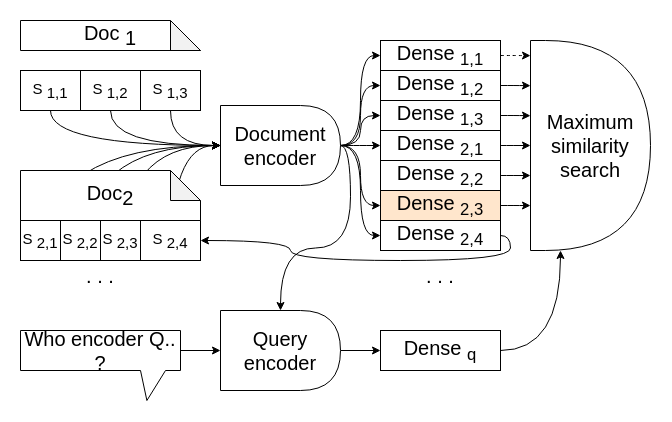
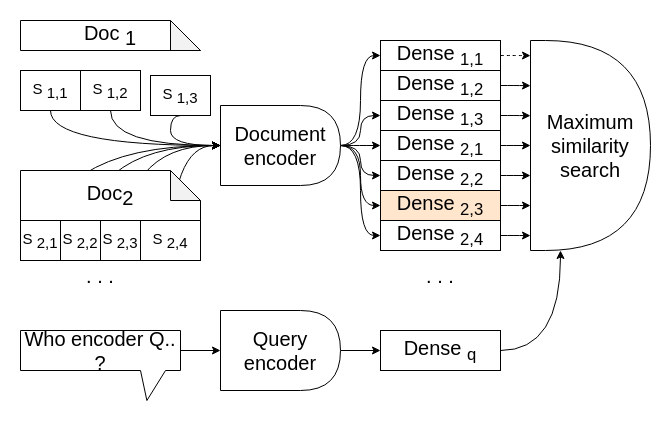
node "S 1,3": moved (171, 91) -> (181, 96)
edge "Document encoder" -> "Dense 1,2": removed
edge "Document encoder" -> "Query encoder": now "Document encoder" -> "Dense 2,2"
edge "Dense 2,4" -> "S 2,4": now "Dense 2,4" -> "Maximum similarity search"
